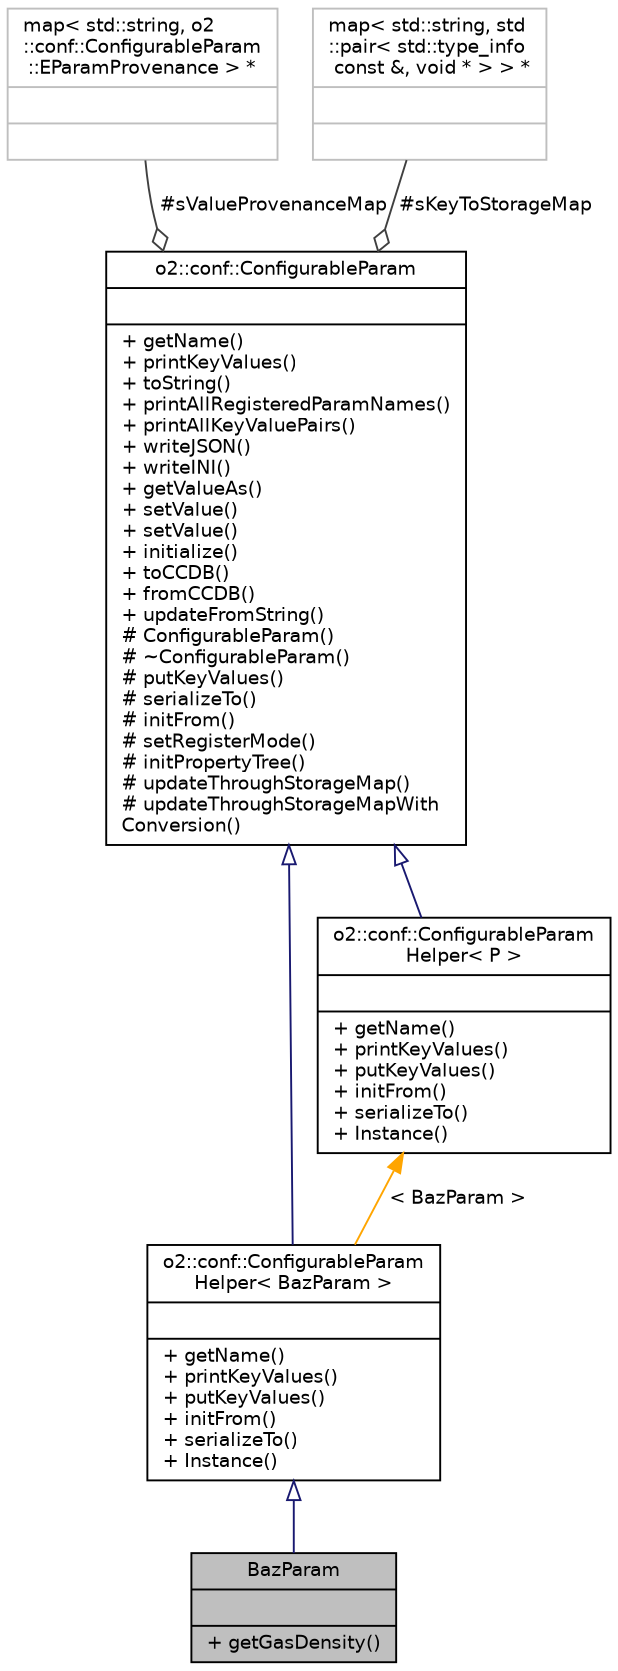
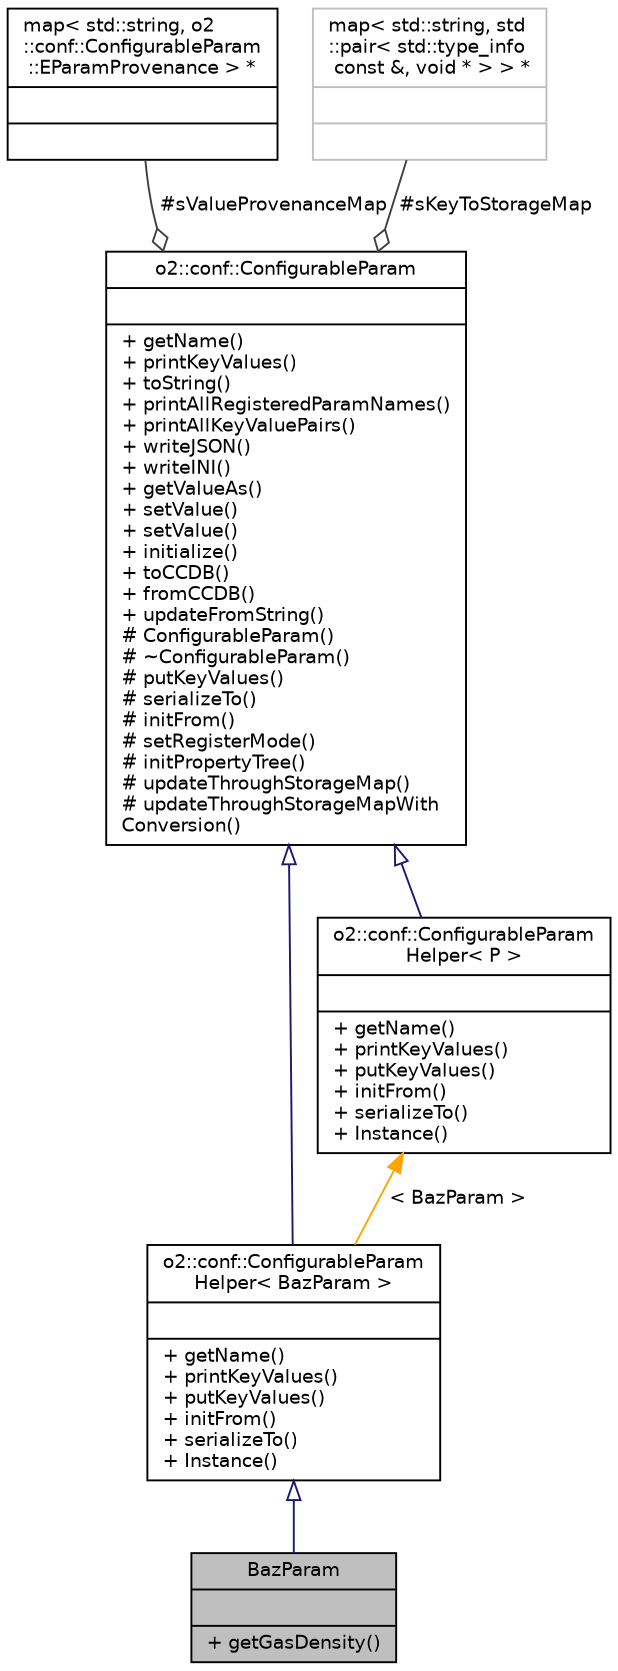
node "map< std::string, o2": color grey75 -> black
